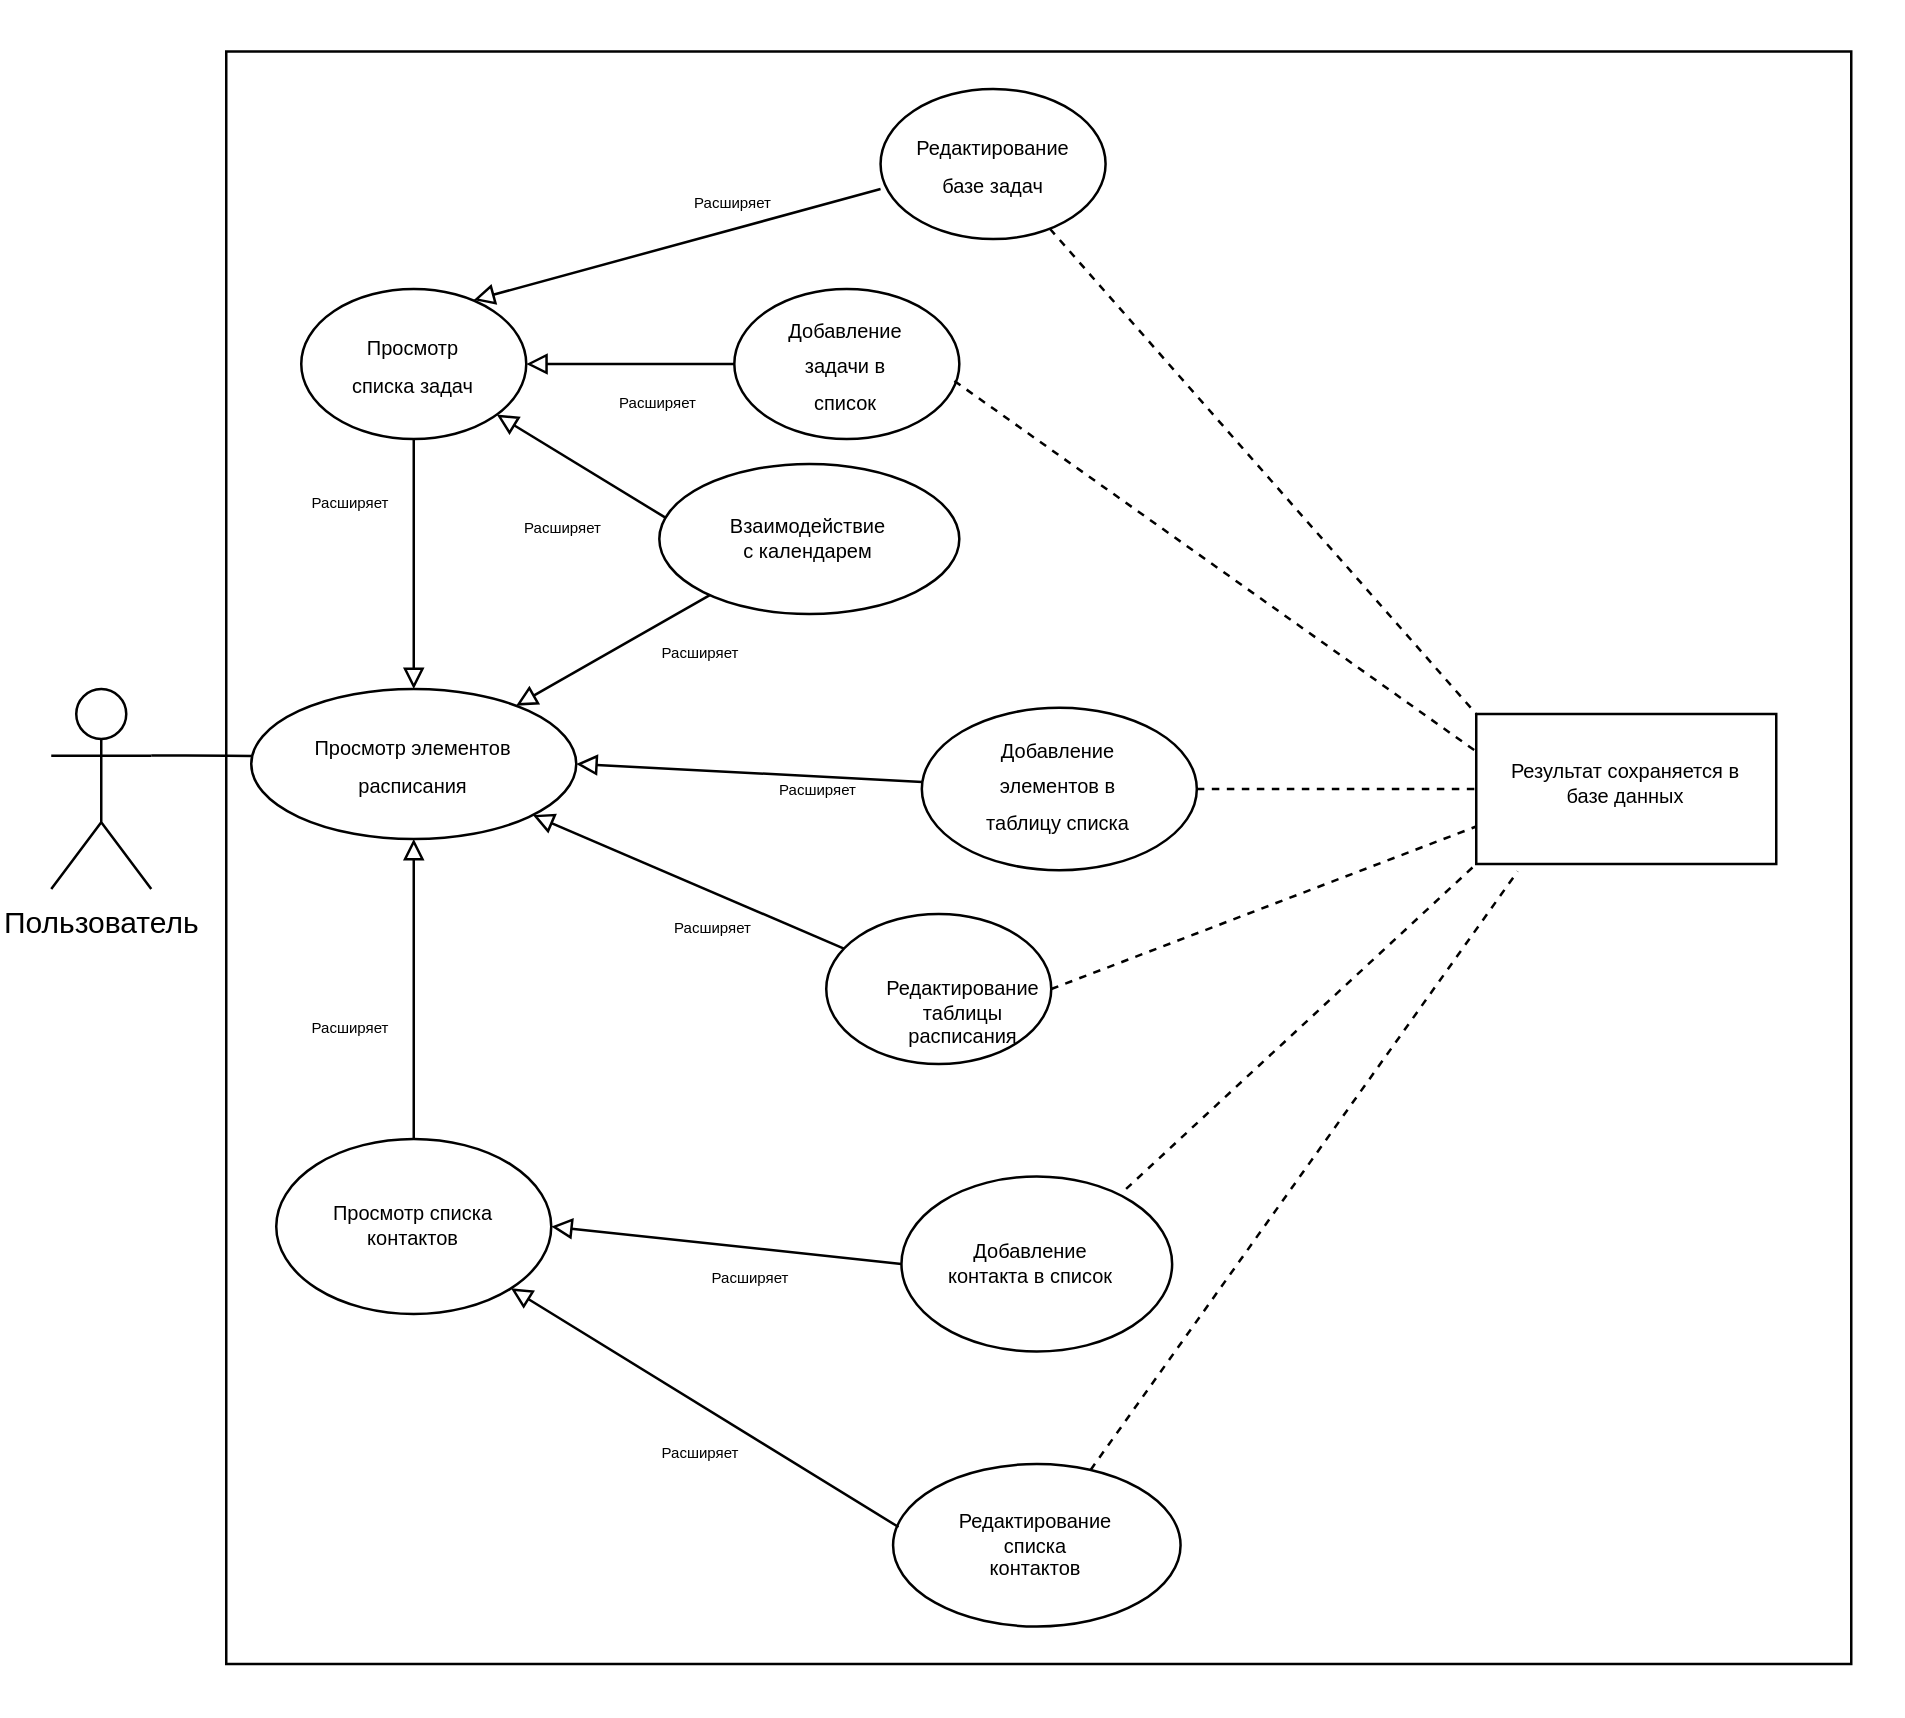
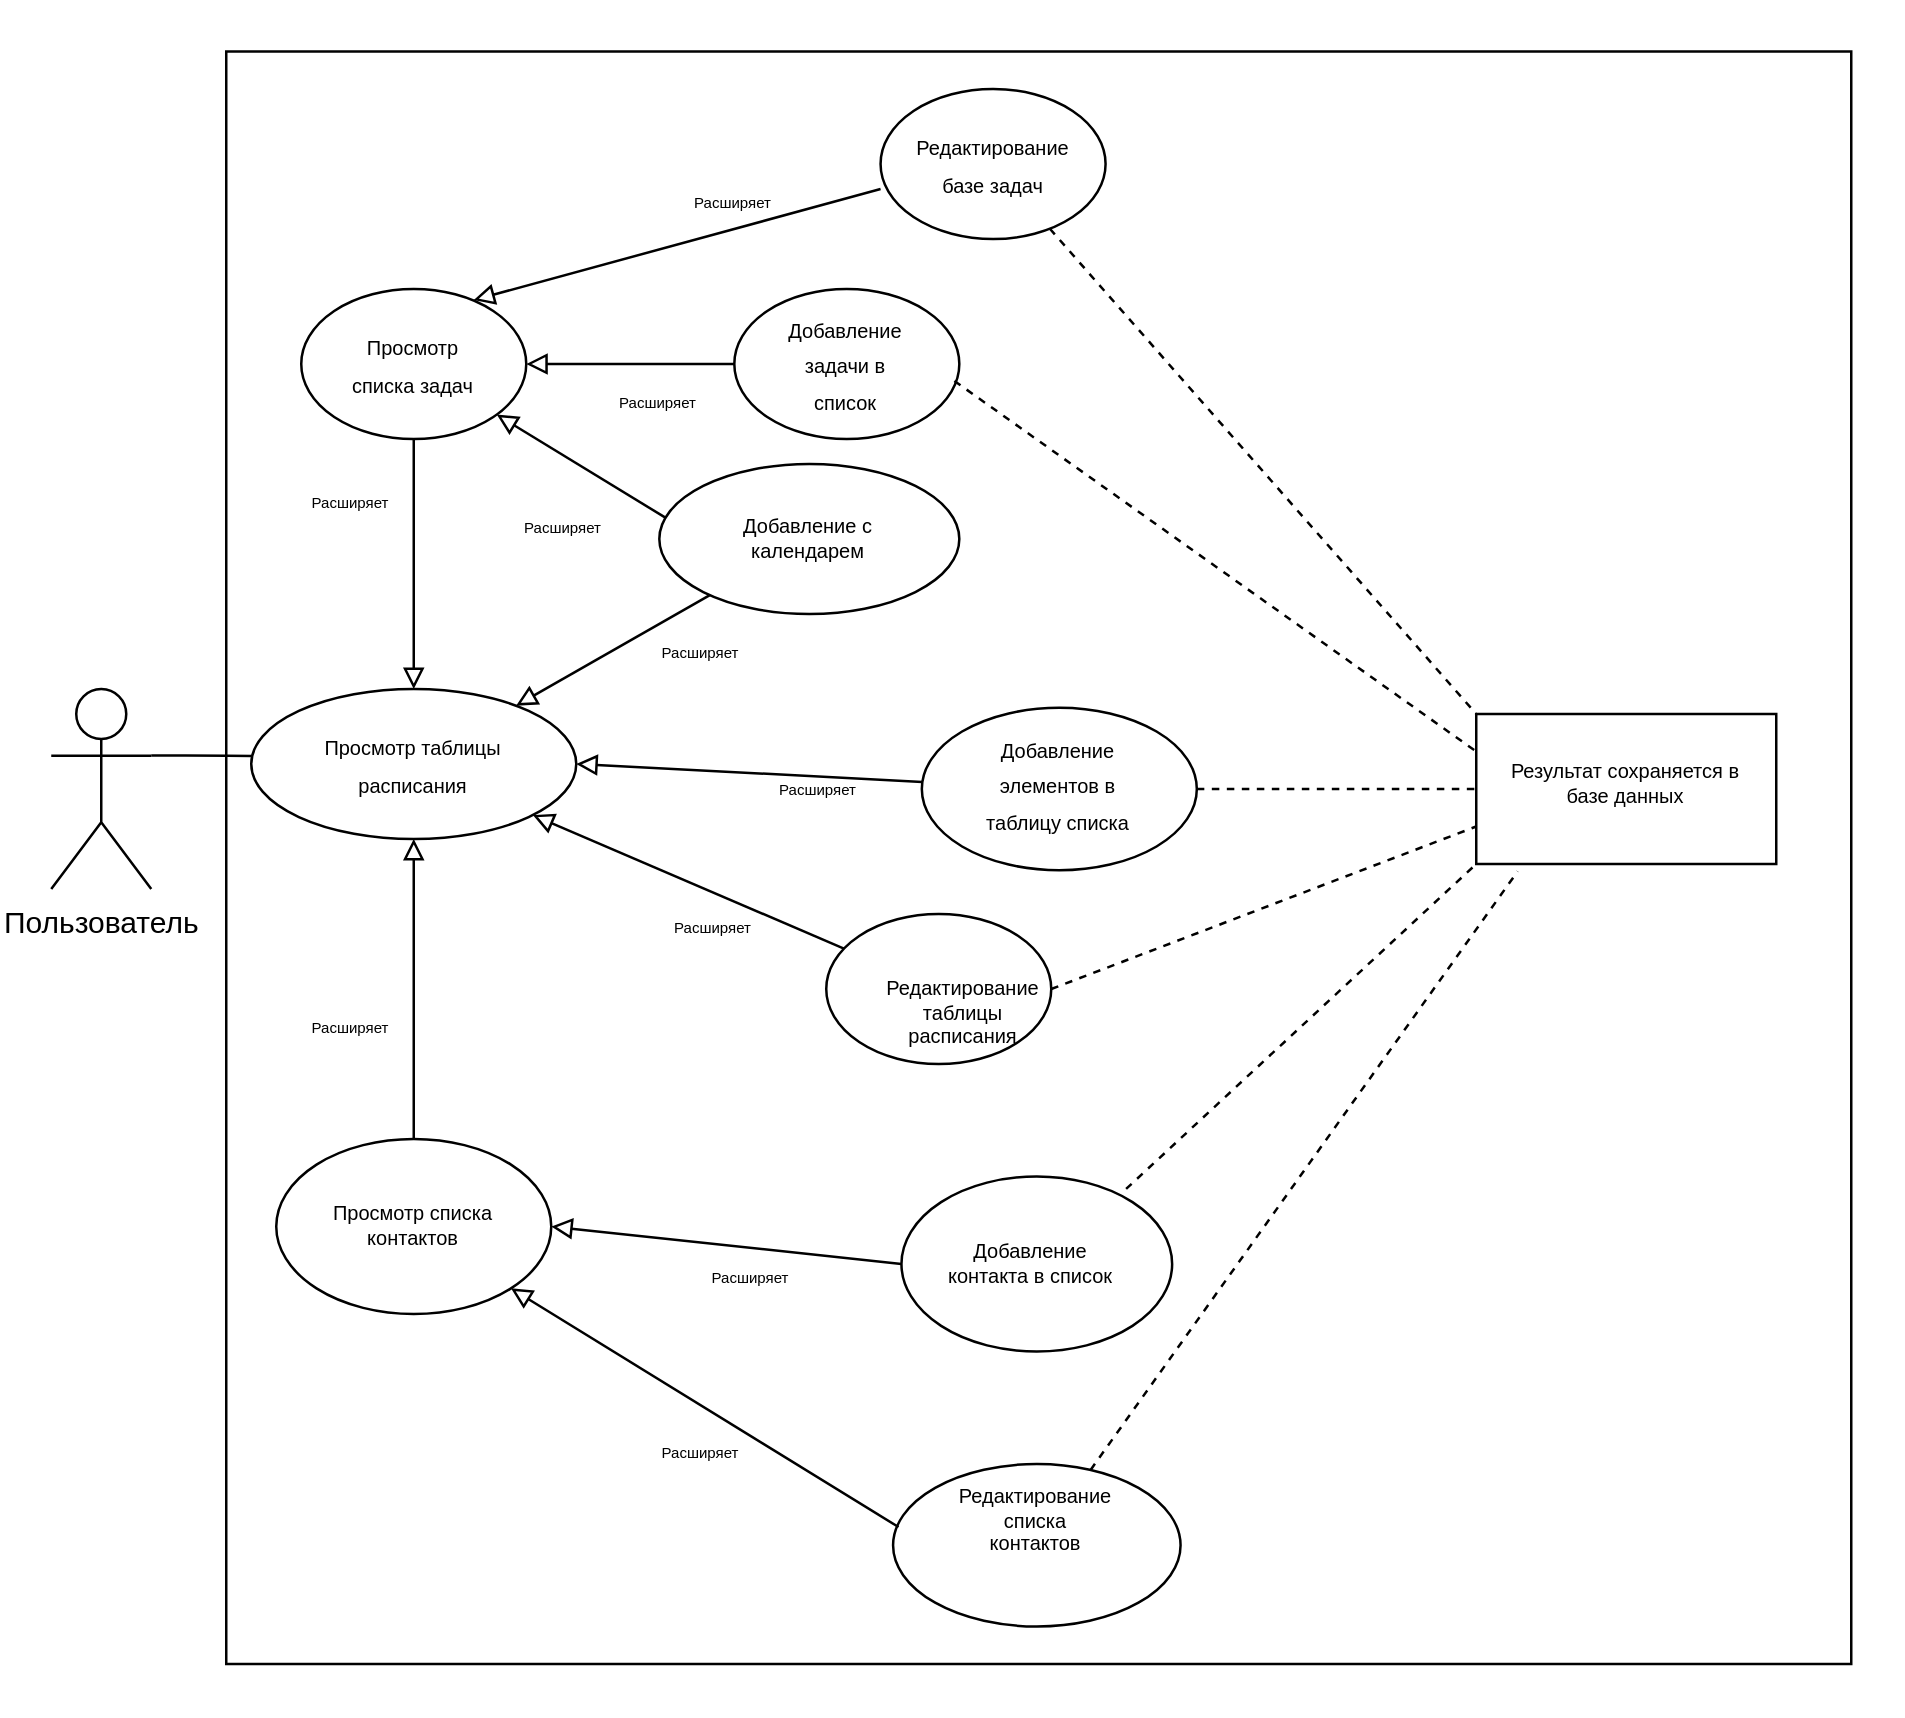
node "Взаимодействие с календарем": label "Взаимодействие с календарем" -> "Добавление с календарем"
node "Просмотр элементов раcписания": label "Просмотр элементов раcписания" -> "Просмотр таблицы раcписания"
node "Редактирование списка контактов": moved (1037, 1545) -> (1037, 1520)
